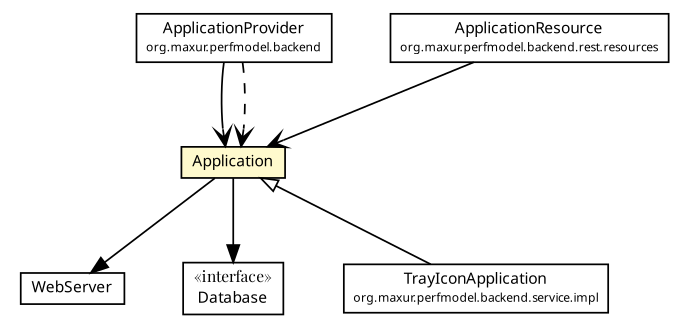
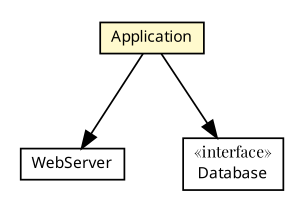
node "ApplicationProvider": removed
node "ApplicationResource": removed
node "TrayIconApplication": removed
